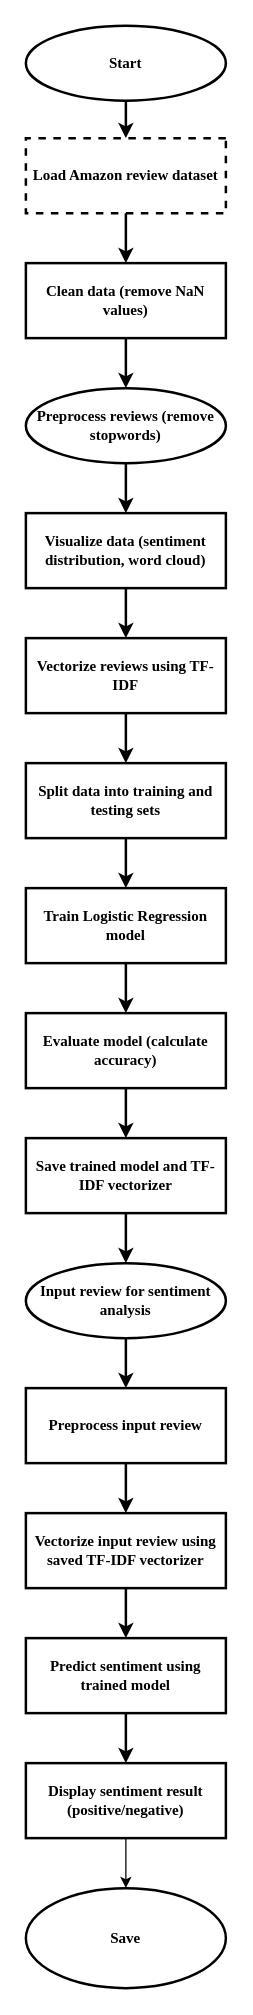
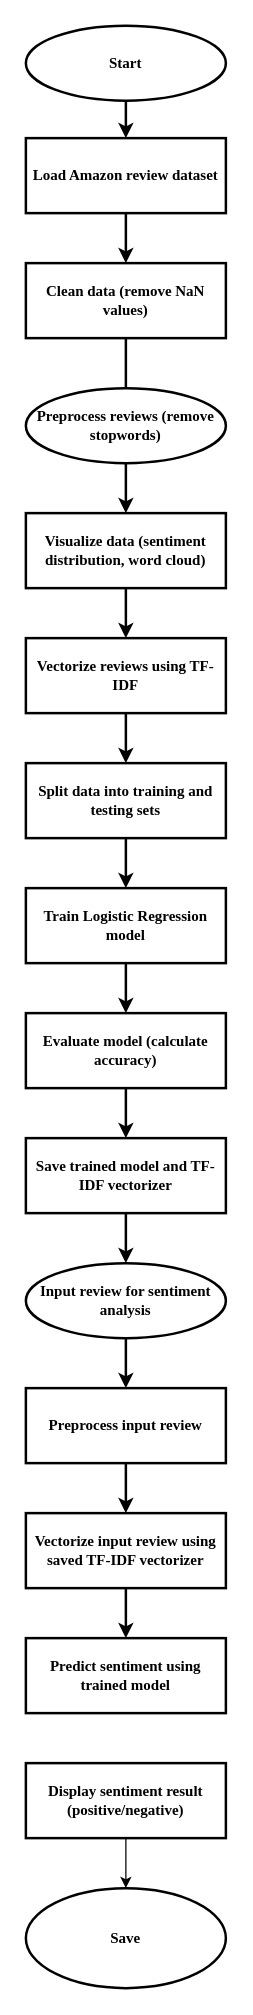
node "Load Amazon review dataset": style dashed -> solid
edge "Clean data (remove NaN values)" -> "Preprocess reviews (remove stopwords)": arrowhead classic -> none
edge "Predict sentiment using trained model" -> "Display sentiment result (positive/negative)": removed
